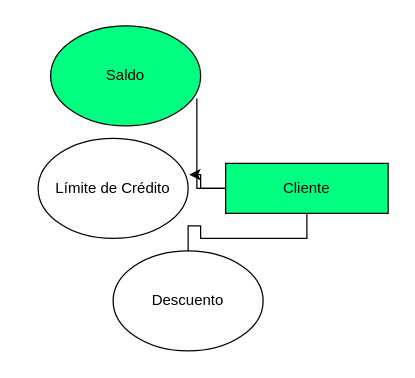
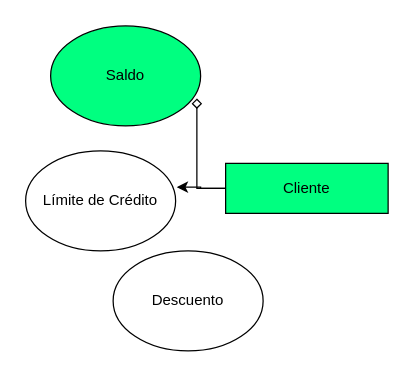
edge "Saldo" -- "Cliente": arrowhead none -> diamond
node "Límite de Crédito": moved (113, 188) -> (101, 201)
edge "Cliente" -- "Descuento": removed
